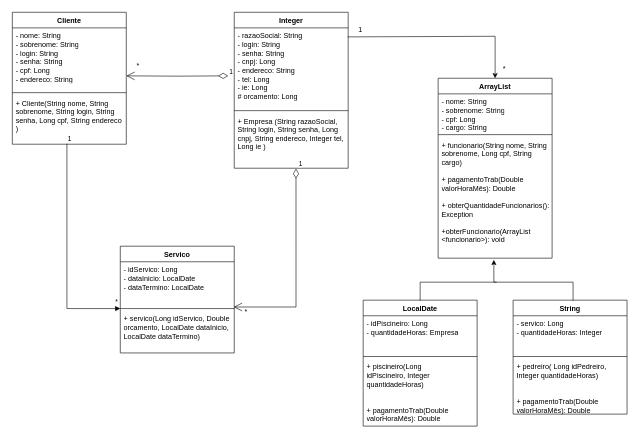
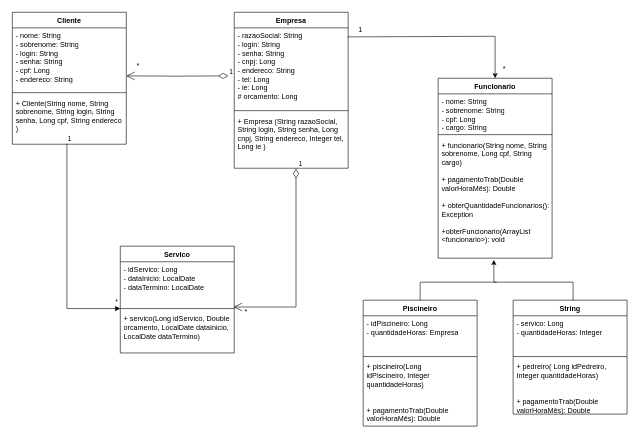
node "Integer": label "Integer" -> "Empresa"
node "ArrayList": label "ArrayList" -> "Funcionario"
node "LocalDate": label "LocalDate" -> "Piscineiro"
